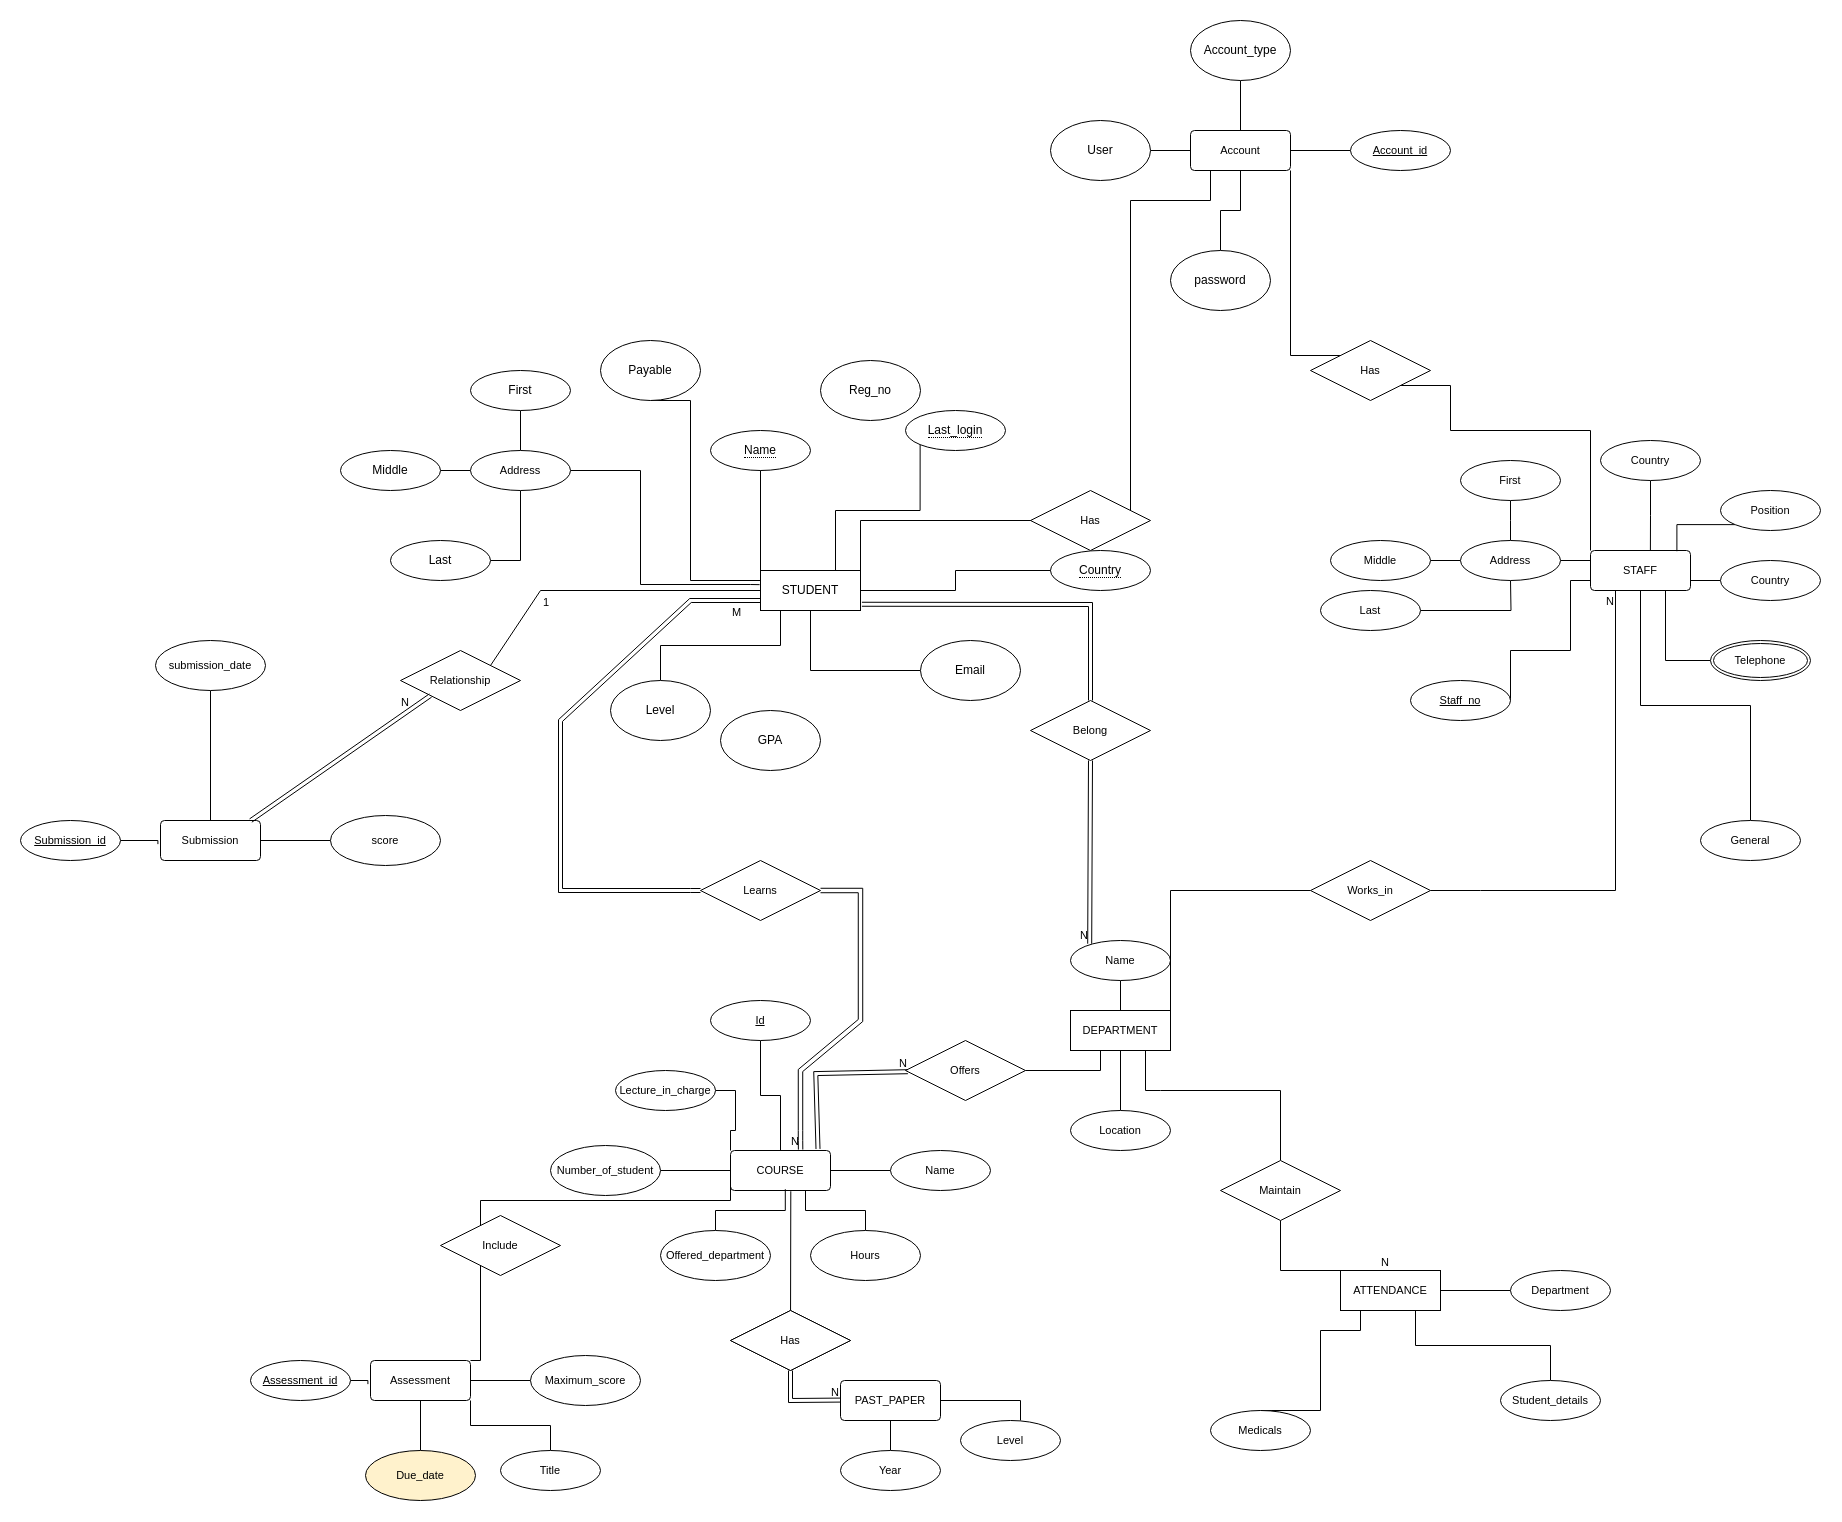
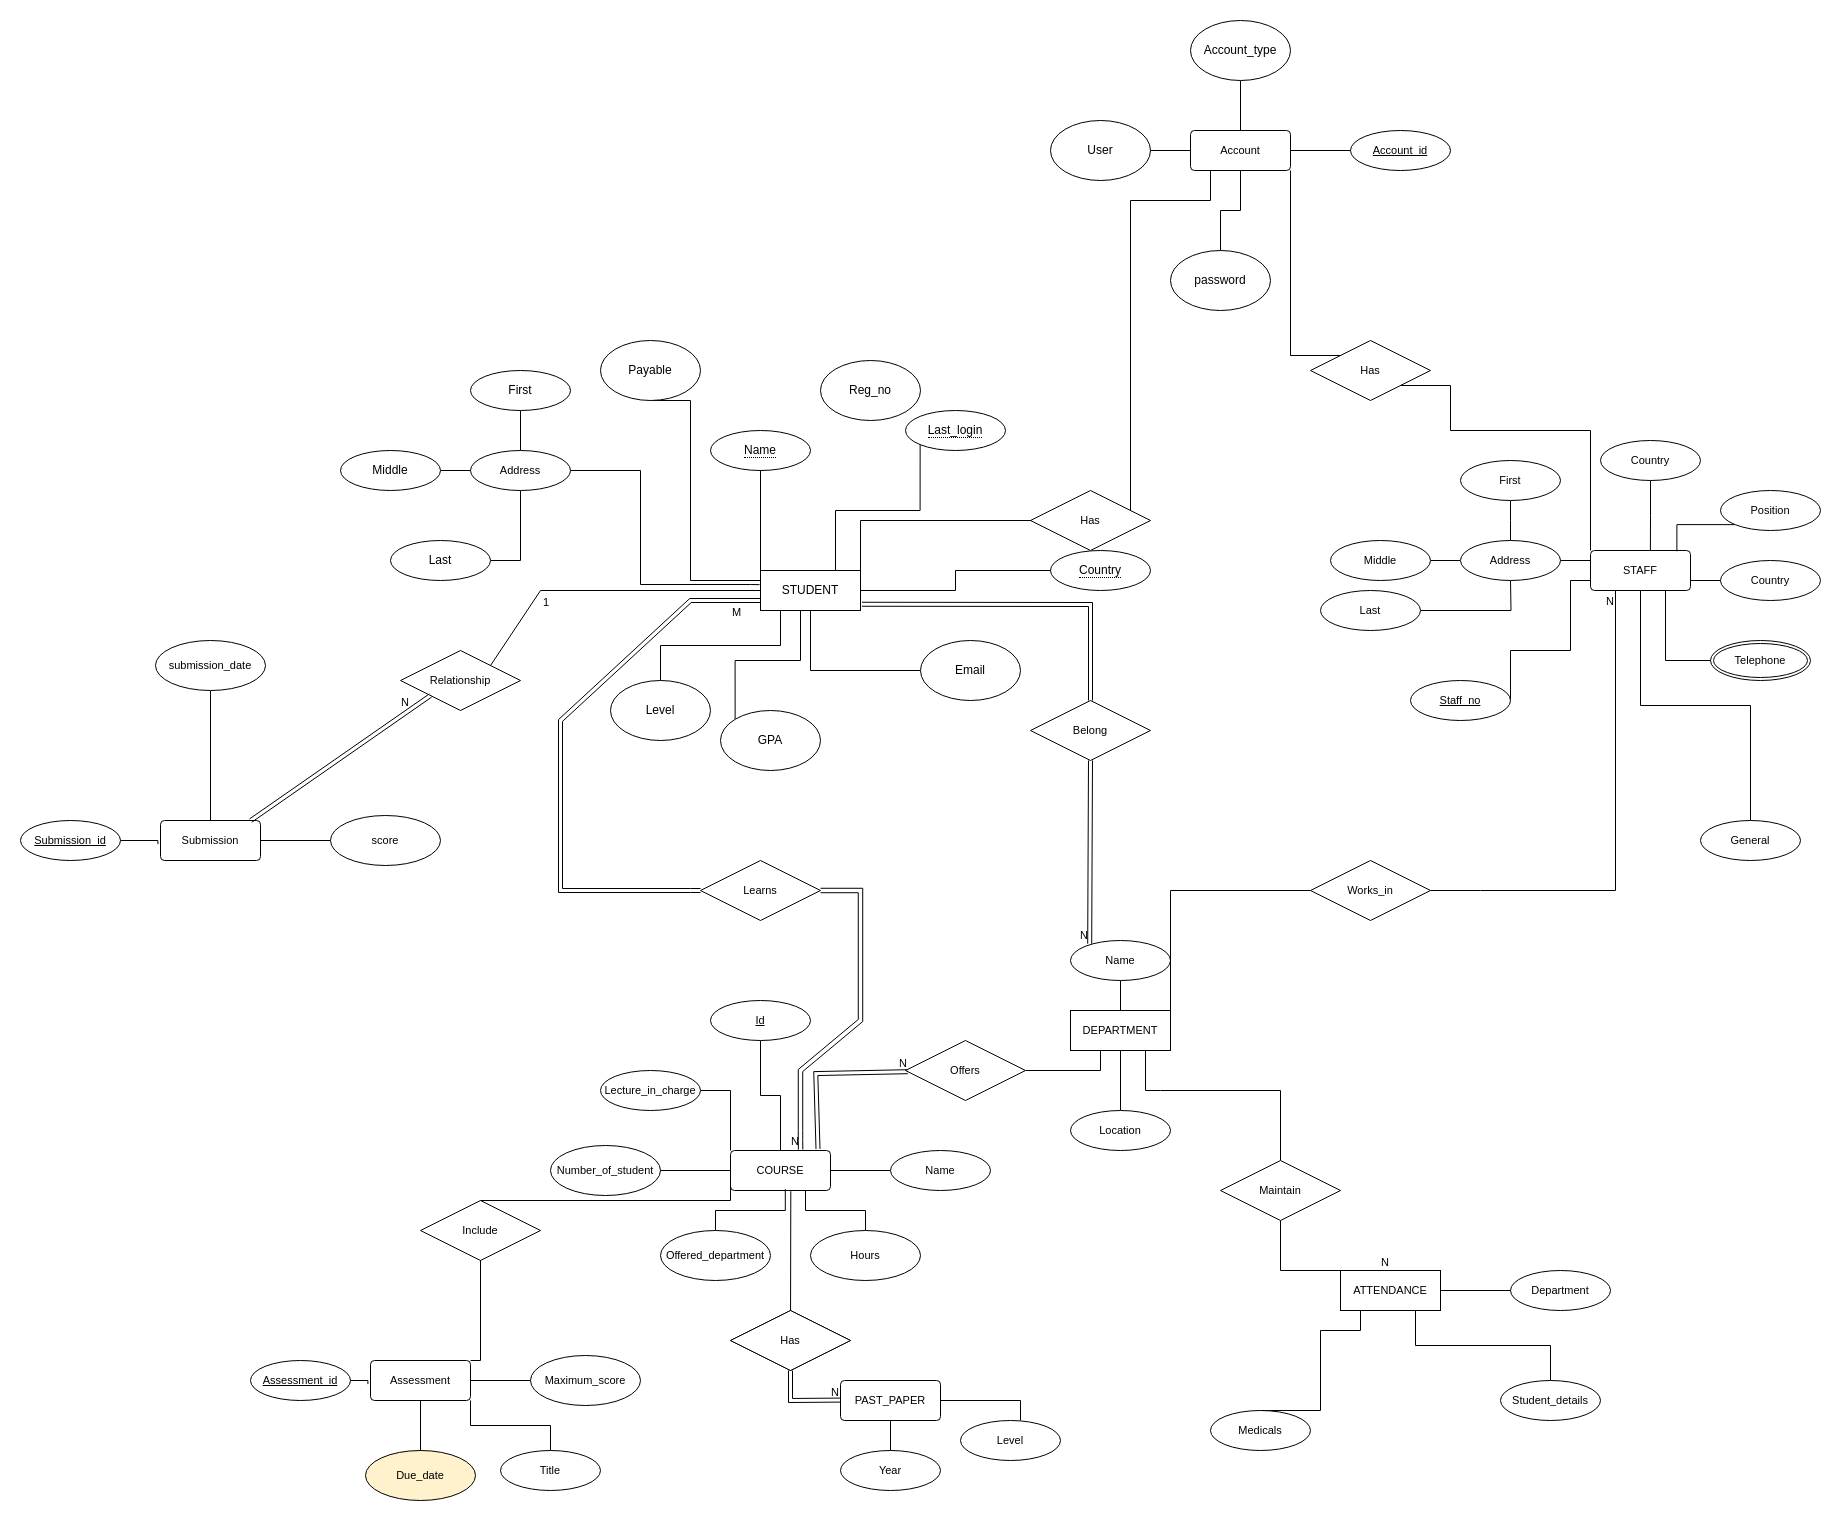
edge "STUDENT" -- "GPA": added
node "Lecture_in_charge": moved (666, 1091) -> (651, 1091)
node "Include": moved (501, 1246) -> (481, 1231)
